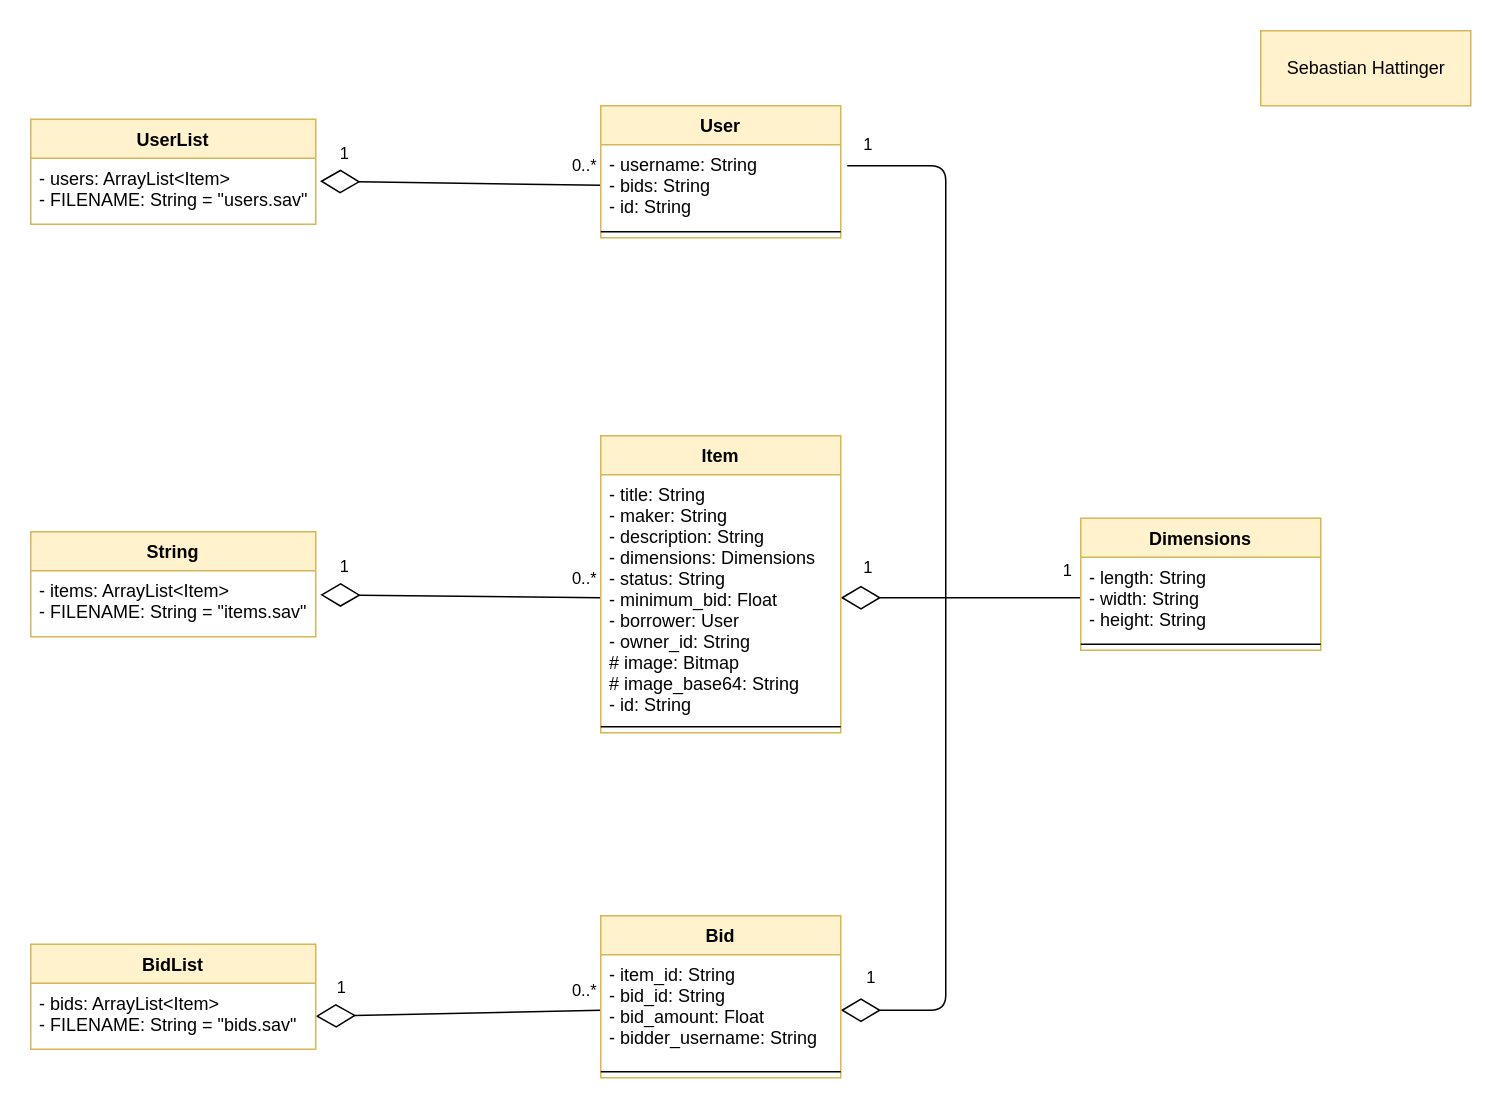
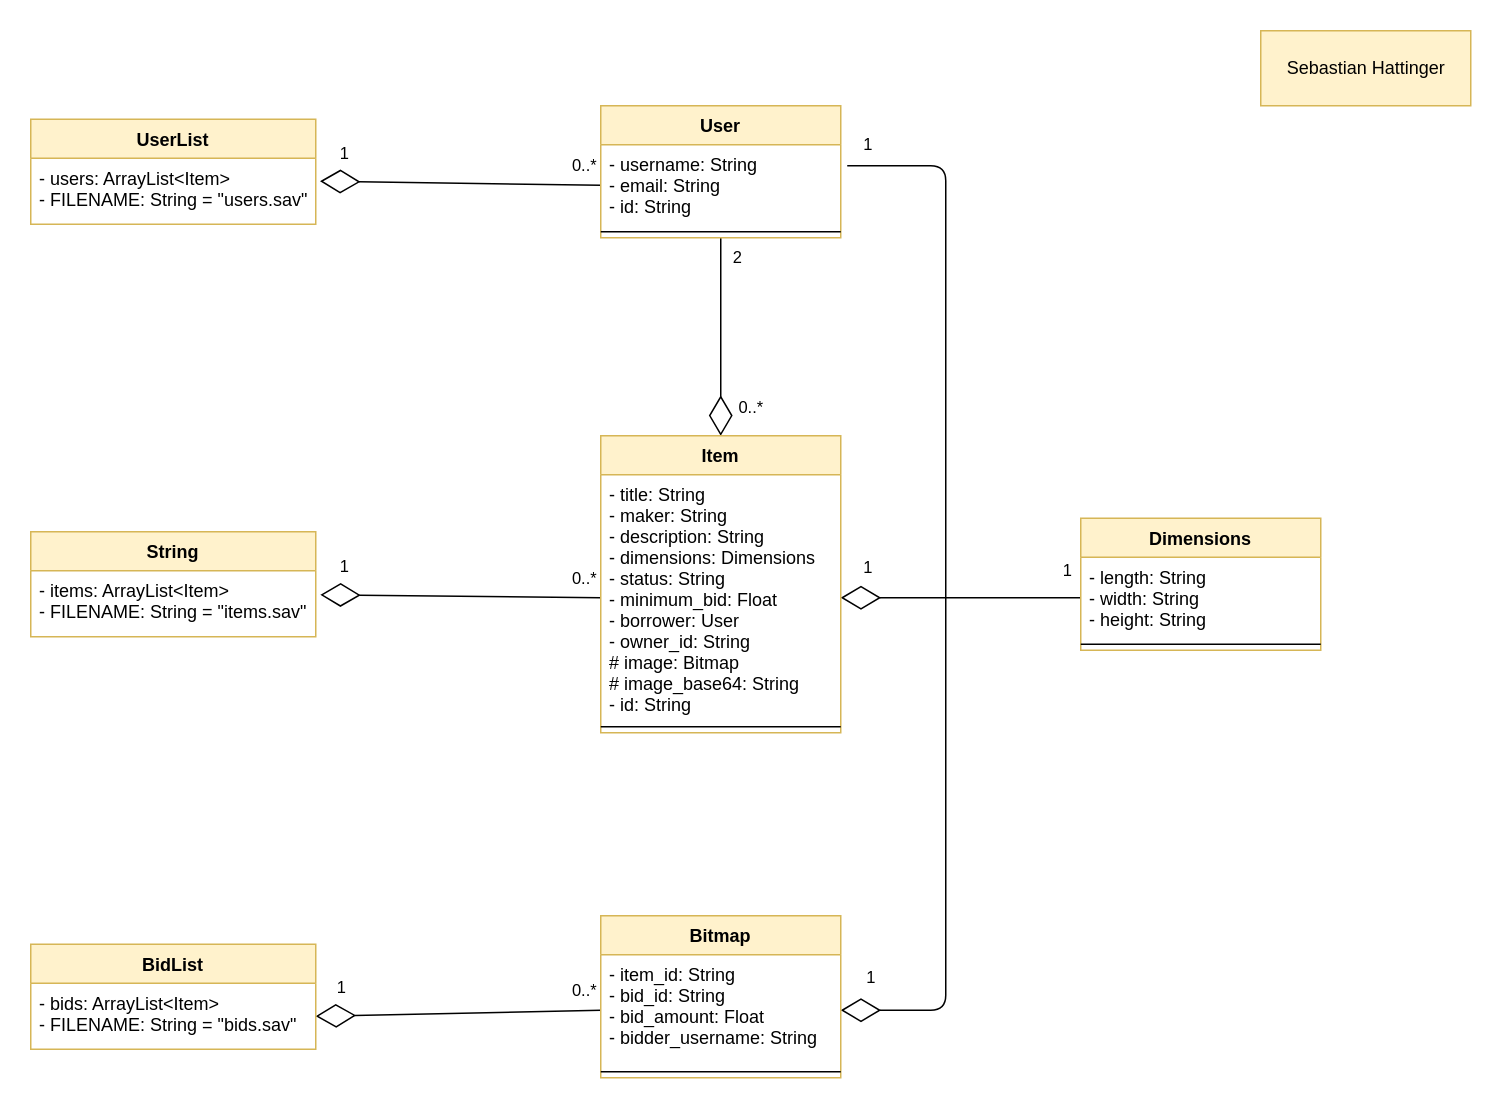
node "- username: String - bids: String - id: String": label "- username: String - bids: String - id: String" -> "- username: String - email: String - id: String"
edge "User" -> "Item": added, labels "2", "0..*"
node "Bid": label "Bid" -> "Bitmap"
